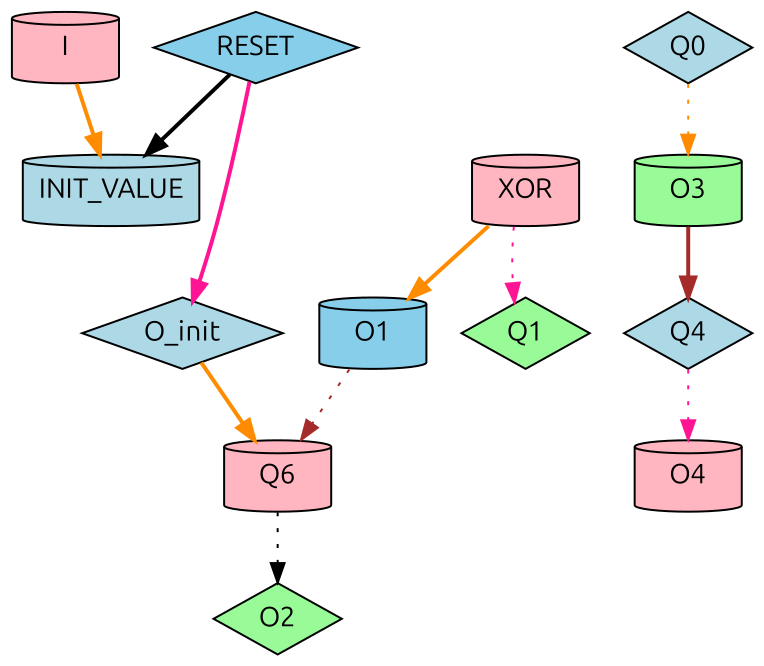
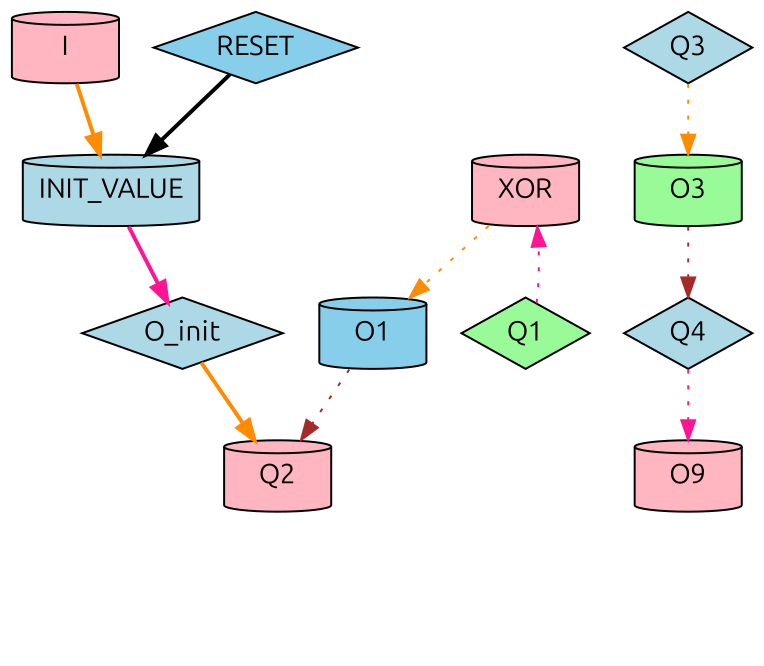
node "Q0": label "Q0" -> "Q3"
edge "RESET" -> "O_init": now "INIT_VALUE" -> "O_init"
edge "O3" -> "Q4": style bold -> dotted
edge "XOR" -> "O1": style bold -> dotted
edge "XOR" -> "Q1": reversed
node "Q6": label "Q6" -> "Q2"
node "O4": label "O4" -> "O9"
node "O2": removed
